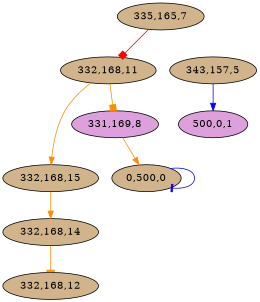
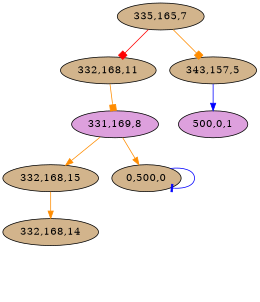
edge "335,165,7" -> "343,157,5": added
edge "332,168,11" -> "332,168,15": now "331,169,8" -> "332,168,15"
node "332,168,12": removed
